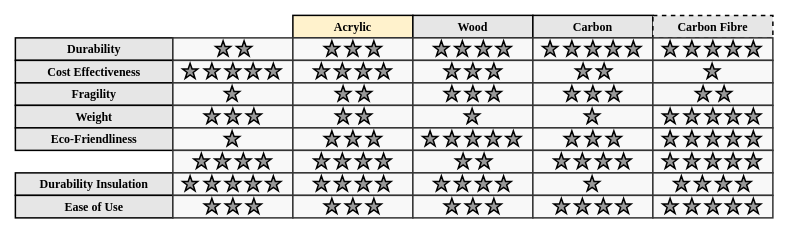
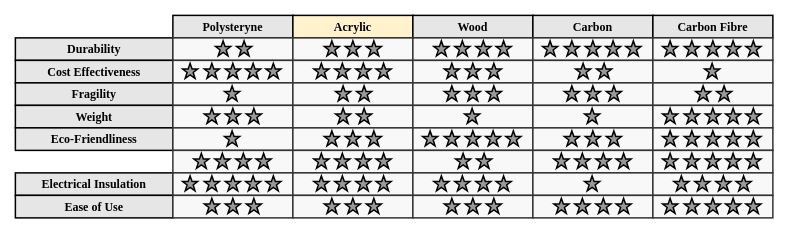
node "Polysteryne": added
node "Carbon Fibre": style dashed -> solid
node "Durability Insulation": label "Durability Insulation" -> "Electrical Insulation"
